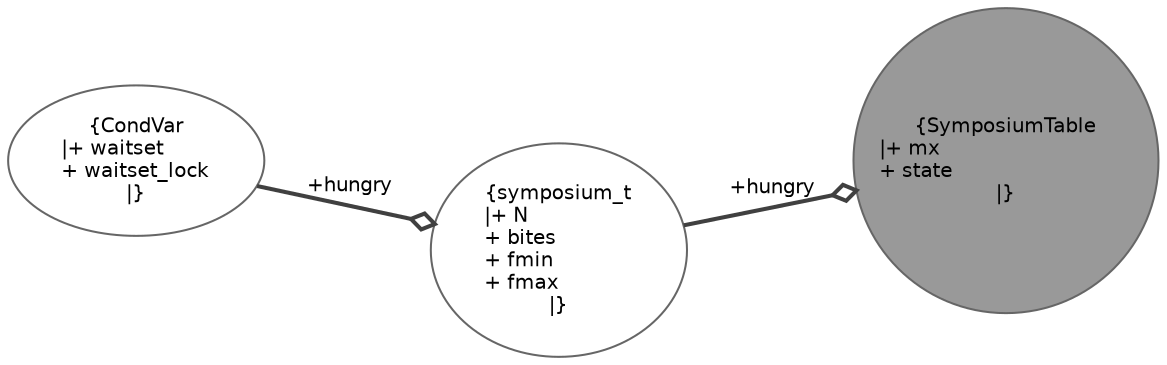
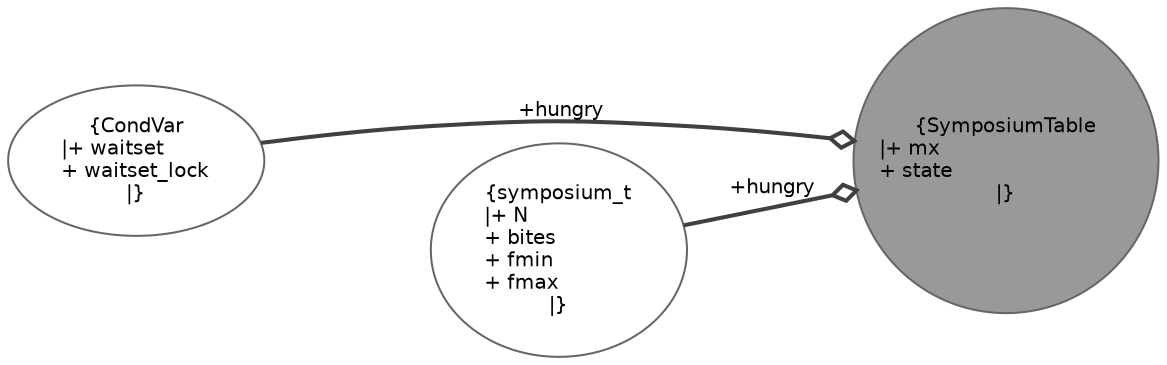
edge "{CondVar |+ waitset + waitset_lock |}" -> "{symposium_t |+ N + bites + fmin + fmax |}": now "{CondVar |+ waitset + waitset_lock |}" -> "{SymposiumTable |+ mx + state |}"
